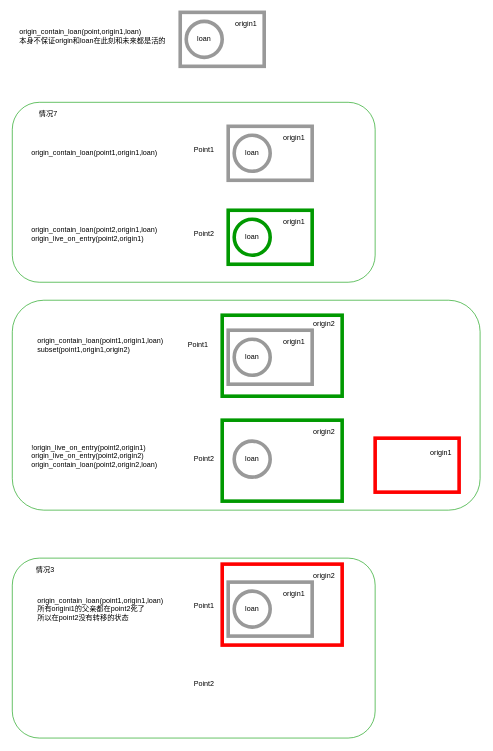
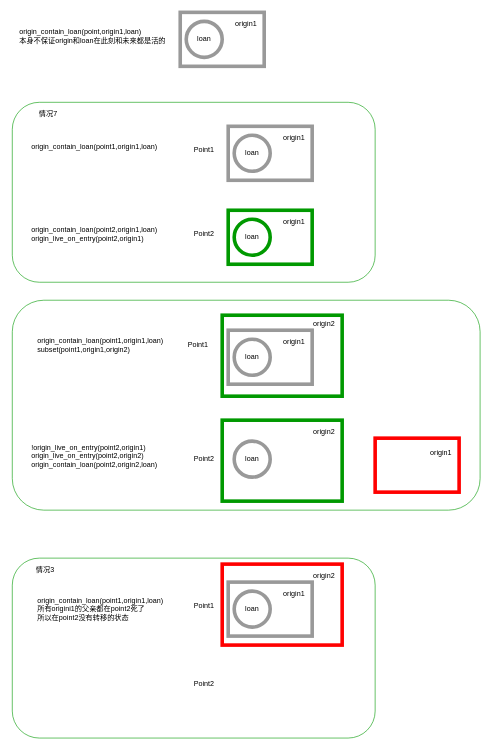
node "origin_contain_loan(point1,origin1,loan)": moved (105, 153) -> (105, 147)
